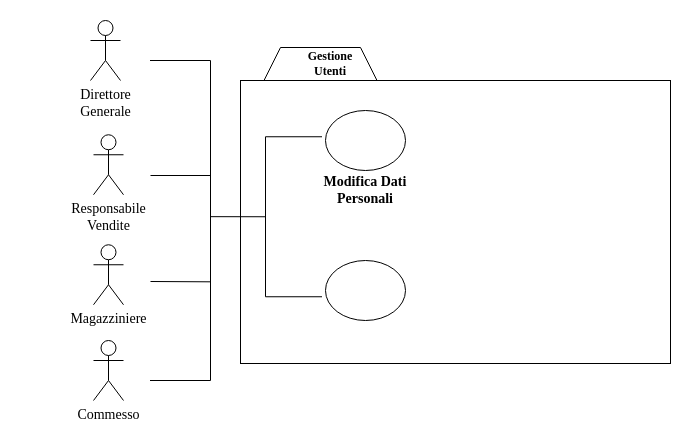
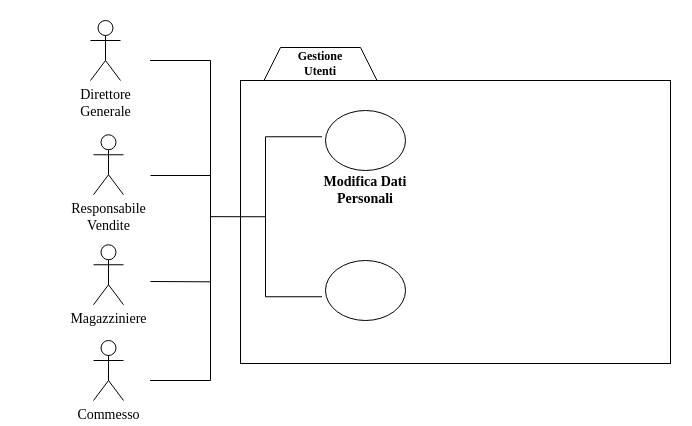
node "Gestione Utenti": moved (331, 64) -> (321, 64)
